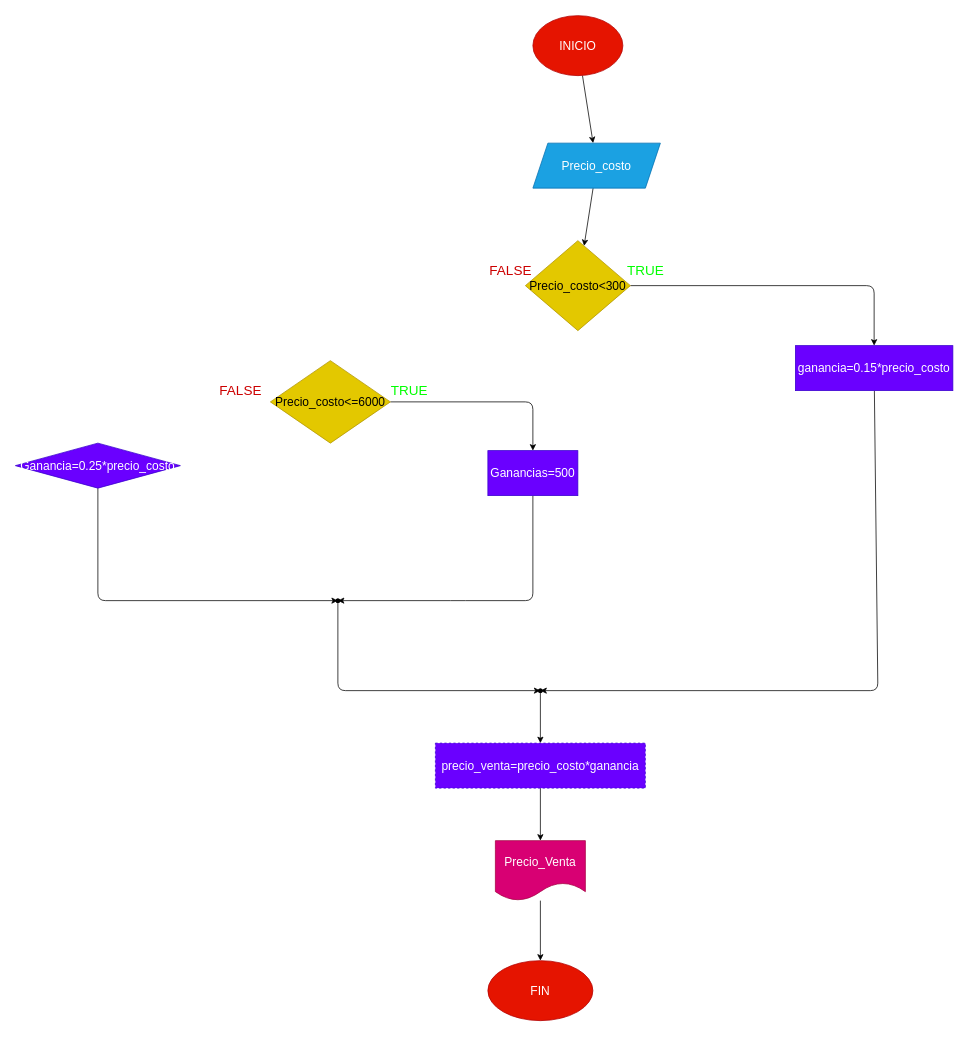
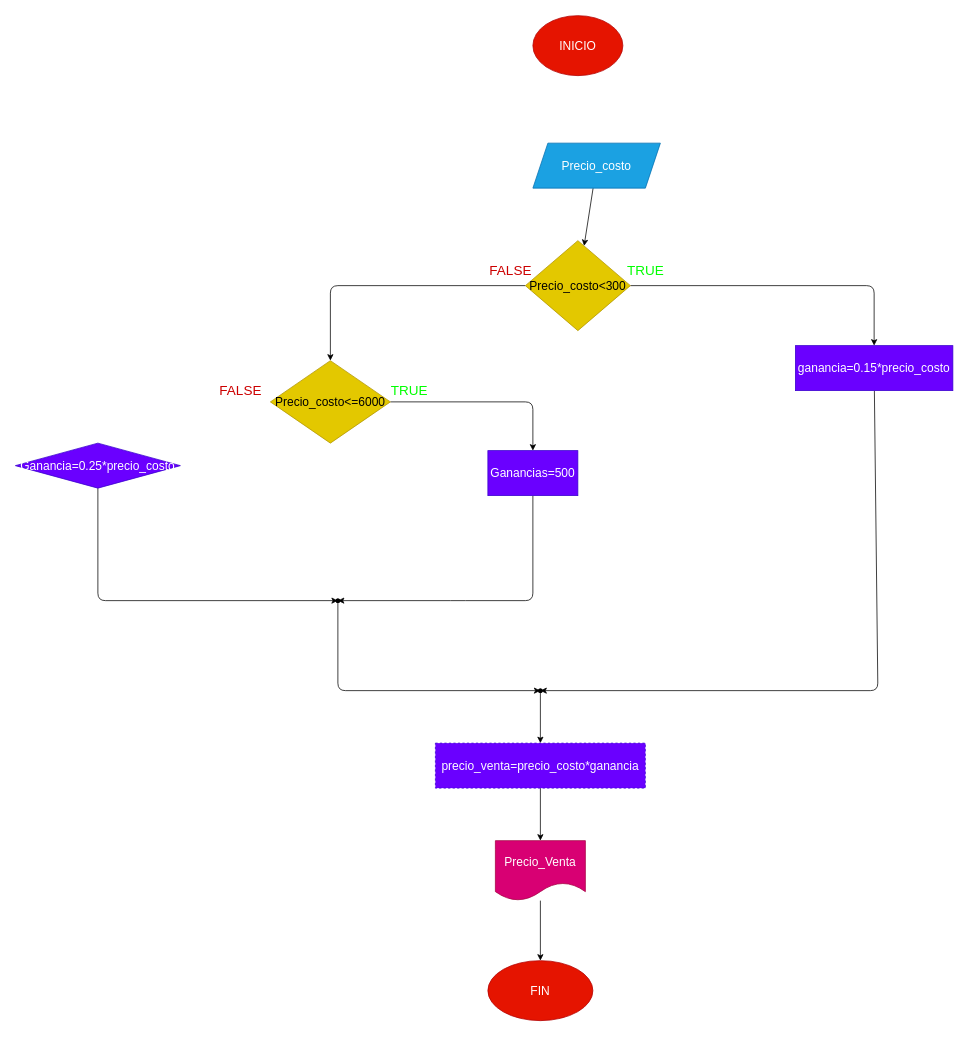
edge "INICIO" -> "Precio_costo": removed
edge "Precio_costo<300" -> "Precio_costo<=6000": added
